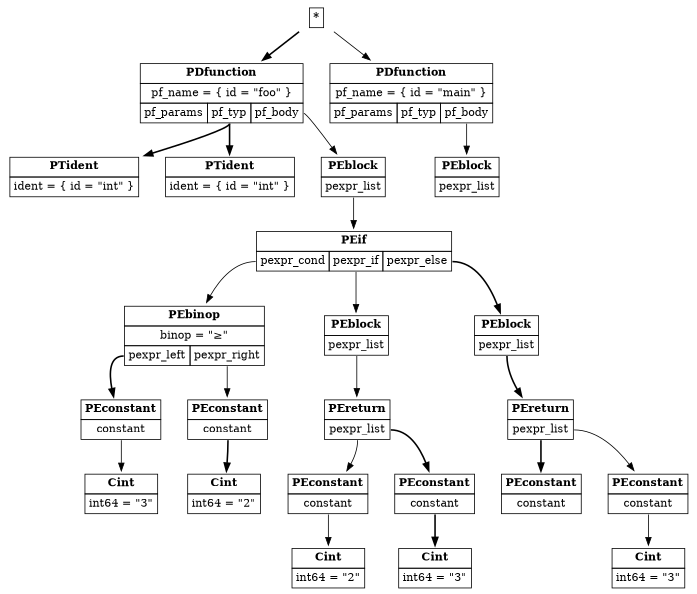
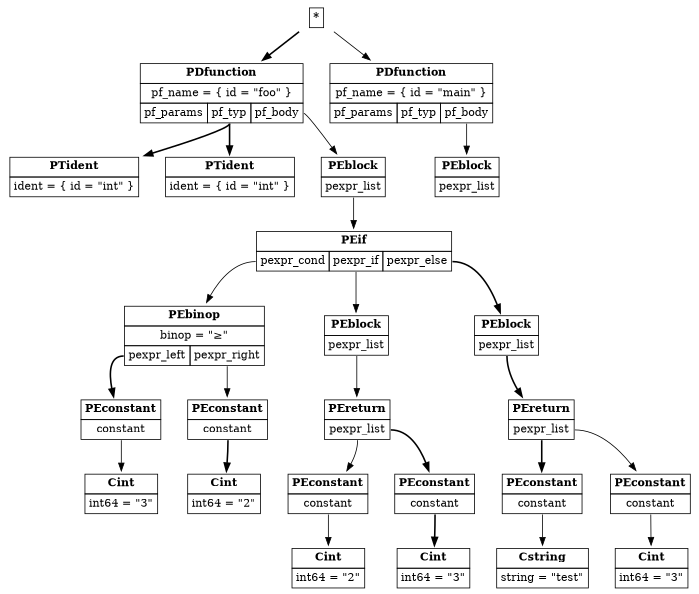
node "Cstring": added
